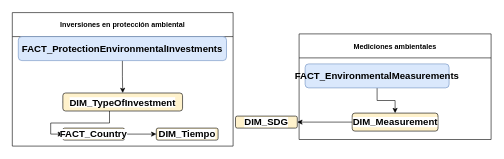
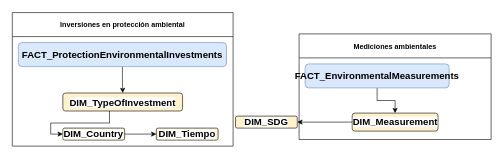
node "FACT_ProtectionEnvironmentalInvestments": moved (122, 49) -> (122, 55)
node "FACT_Country": label "FACT_Country" -> "DIM_Country"
